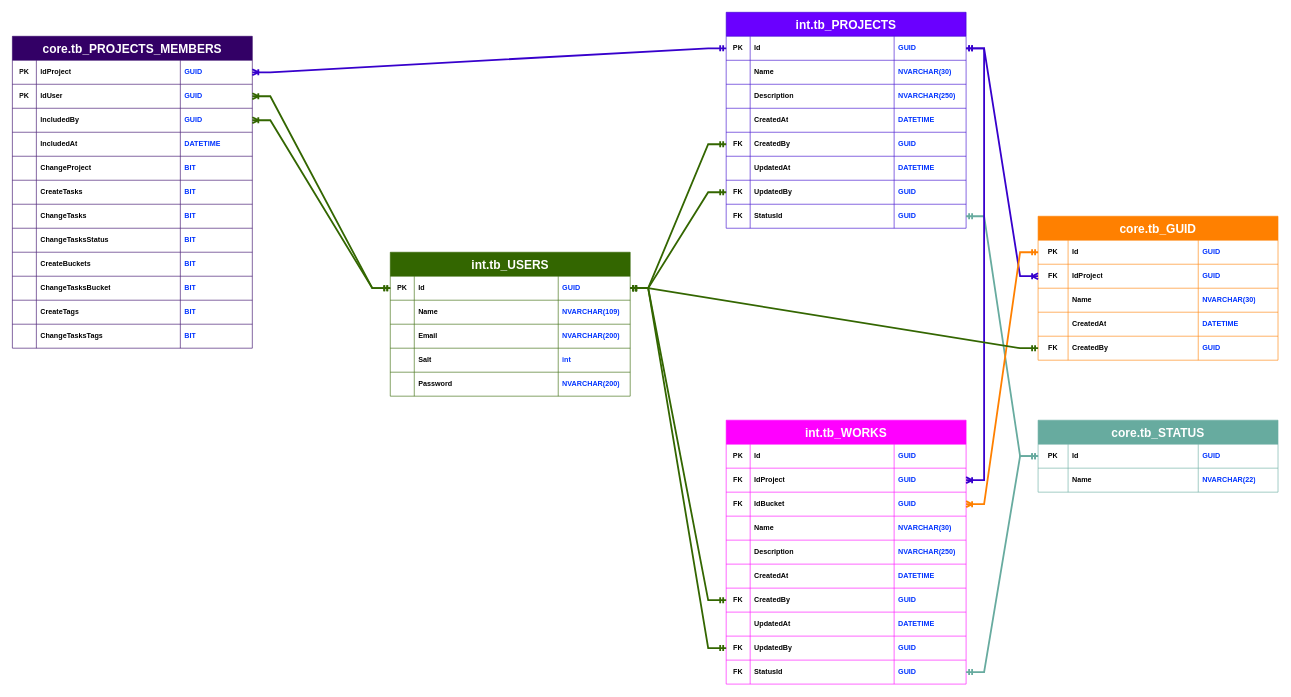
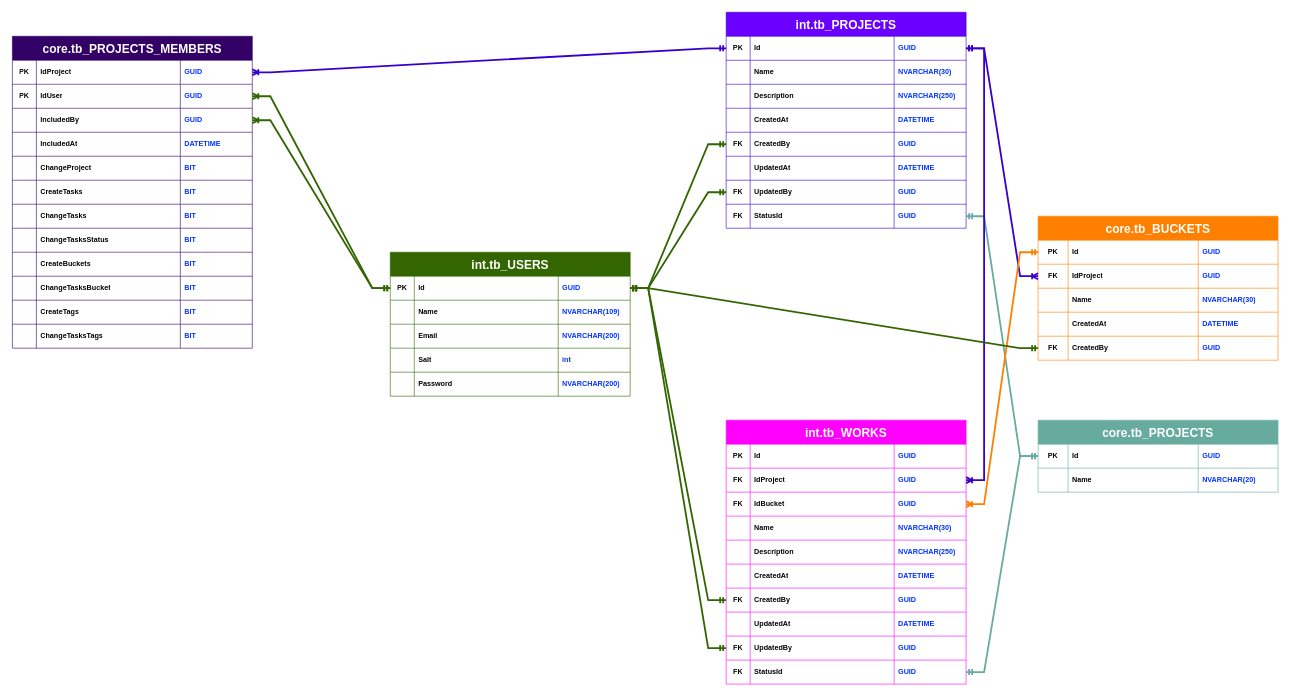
node "core.tb_GUID": label "core.tb_GUID" -> "core.tb_BUCKETS"
node "core.tb_STATUS": label "core.tb_STATUS" -> "core.tb_PROJECTS"
node "NVARCHAR(22)": label "NVARCHAR(22)" -> "NVARCHAR(20)"
